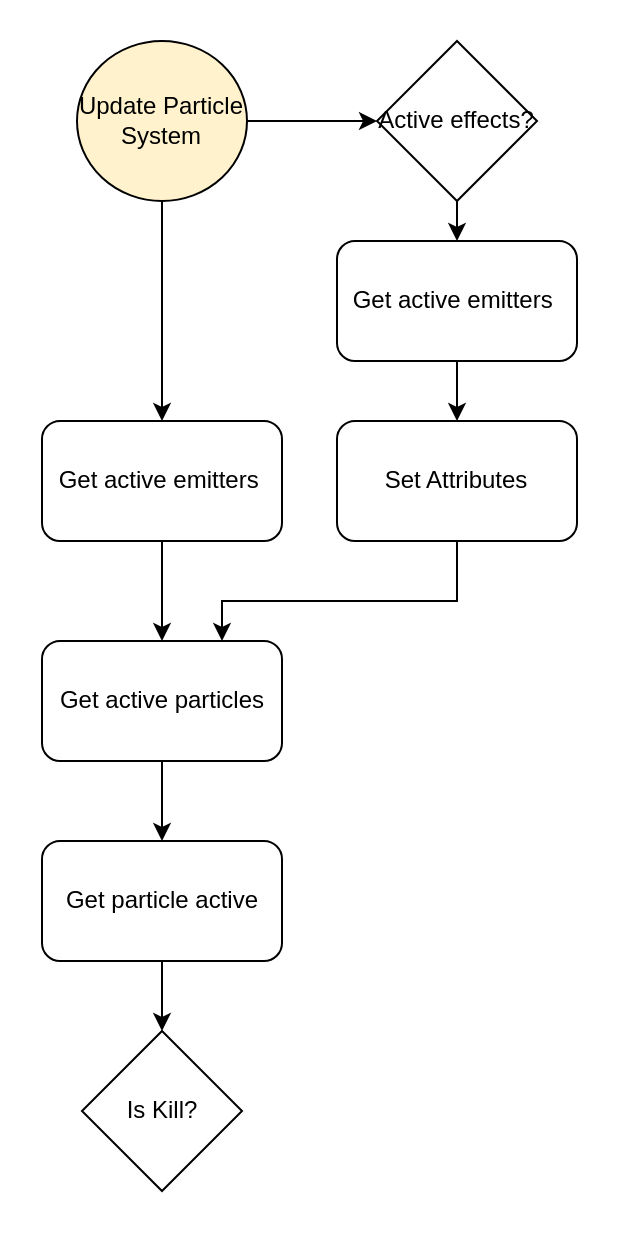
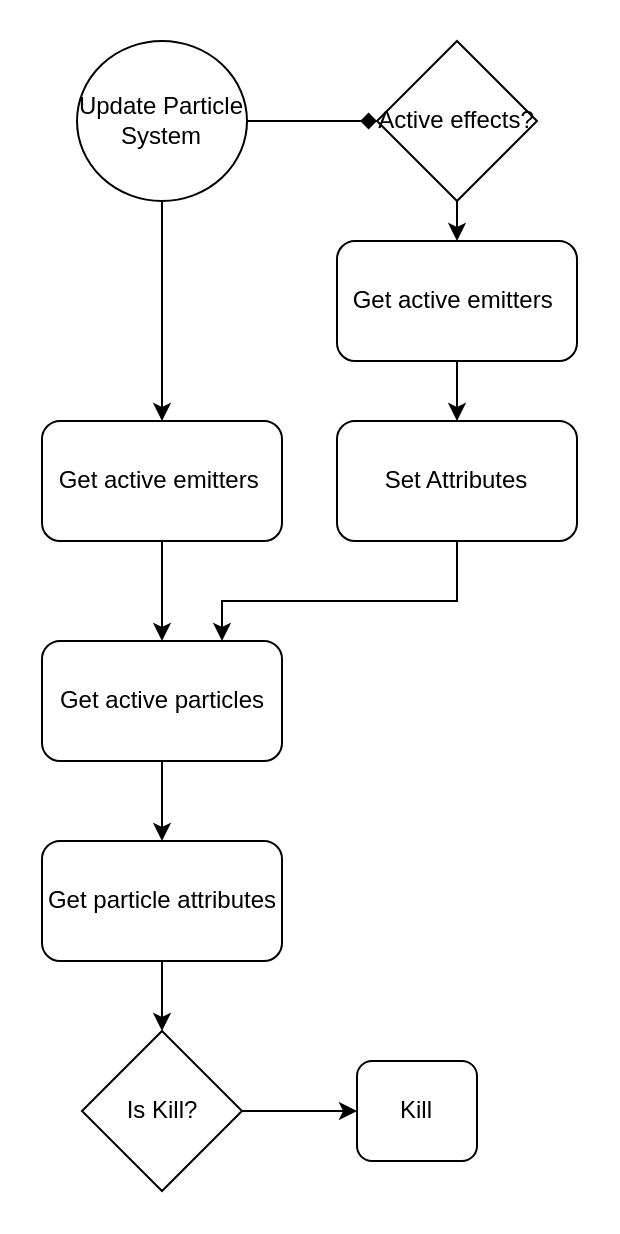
node "Update Particle System": fillcolor #fff2cc -> #ffffff
edge "Update Particle System" -> "Active effects?": arrowhead classic -> diamond
node "Get particle active": label "Get particle active" -> "Get particle attributes"
edge "Is Kill?" -> "Kill": added
node "Kill": added
